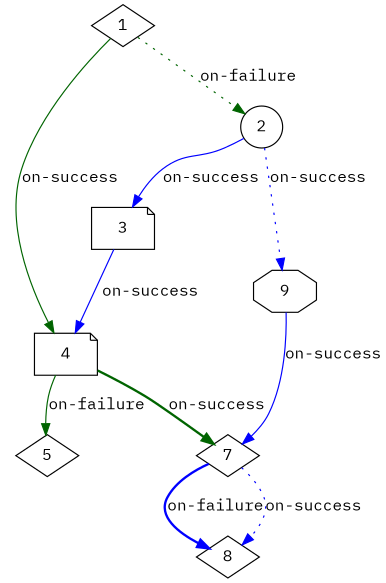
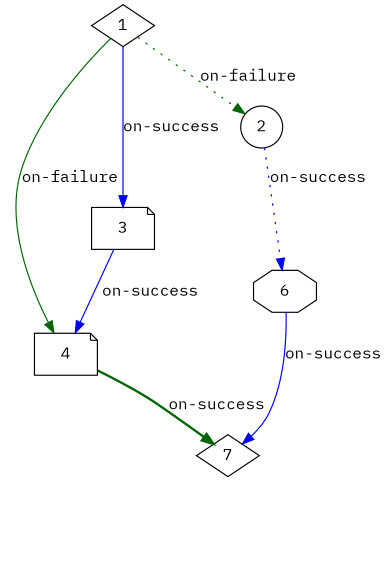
edge "2" -> "3": now "1" -> "3"
edge "1" -> "4": label "on-success" -> "on-failure"
node "9": label "9" -> "6"
node "5": removed
node "8": removed
